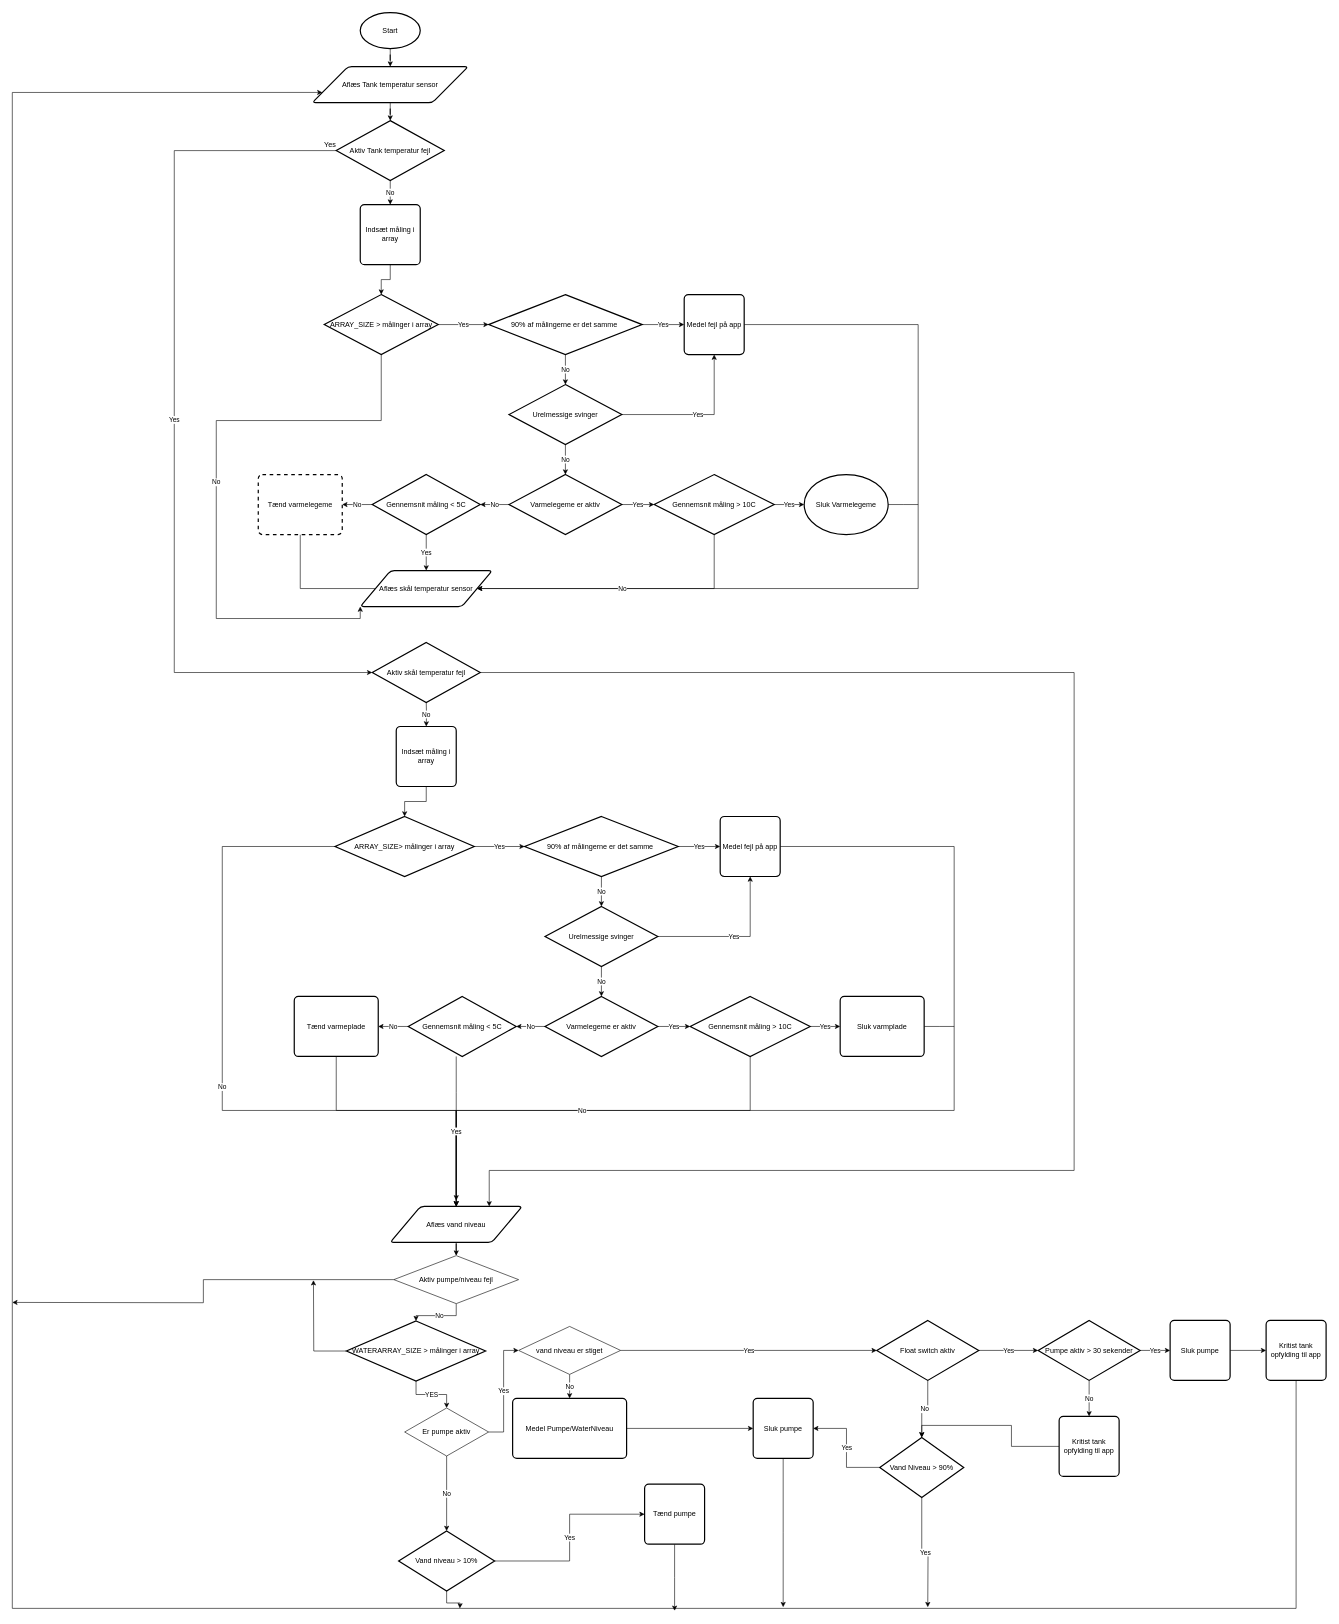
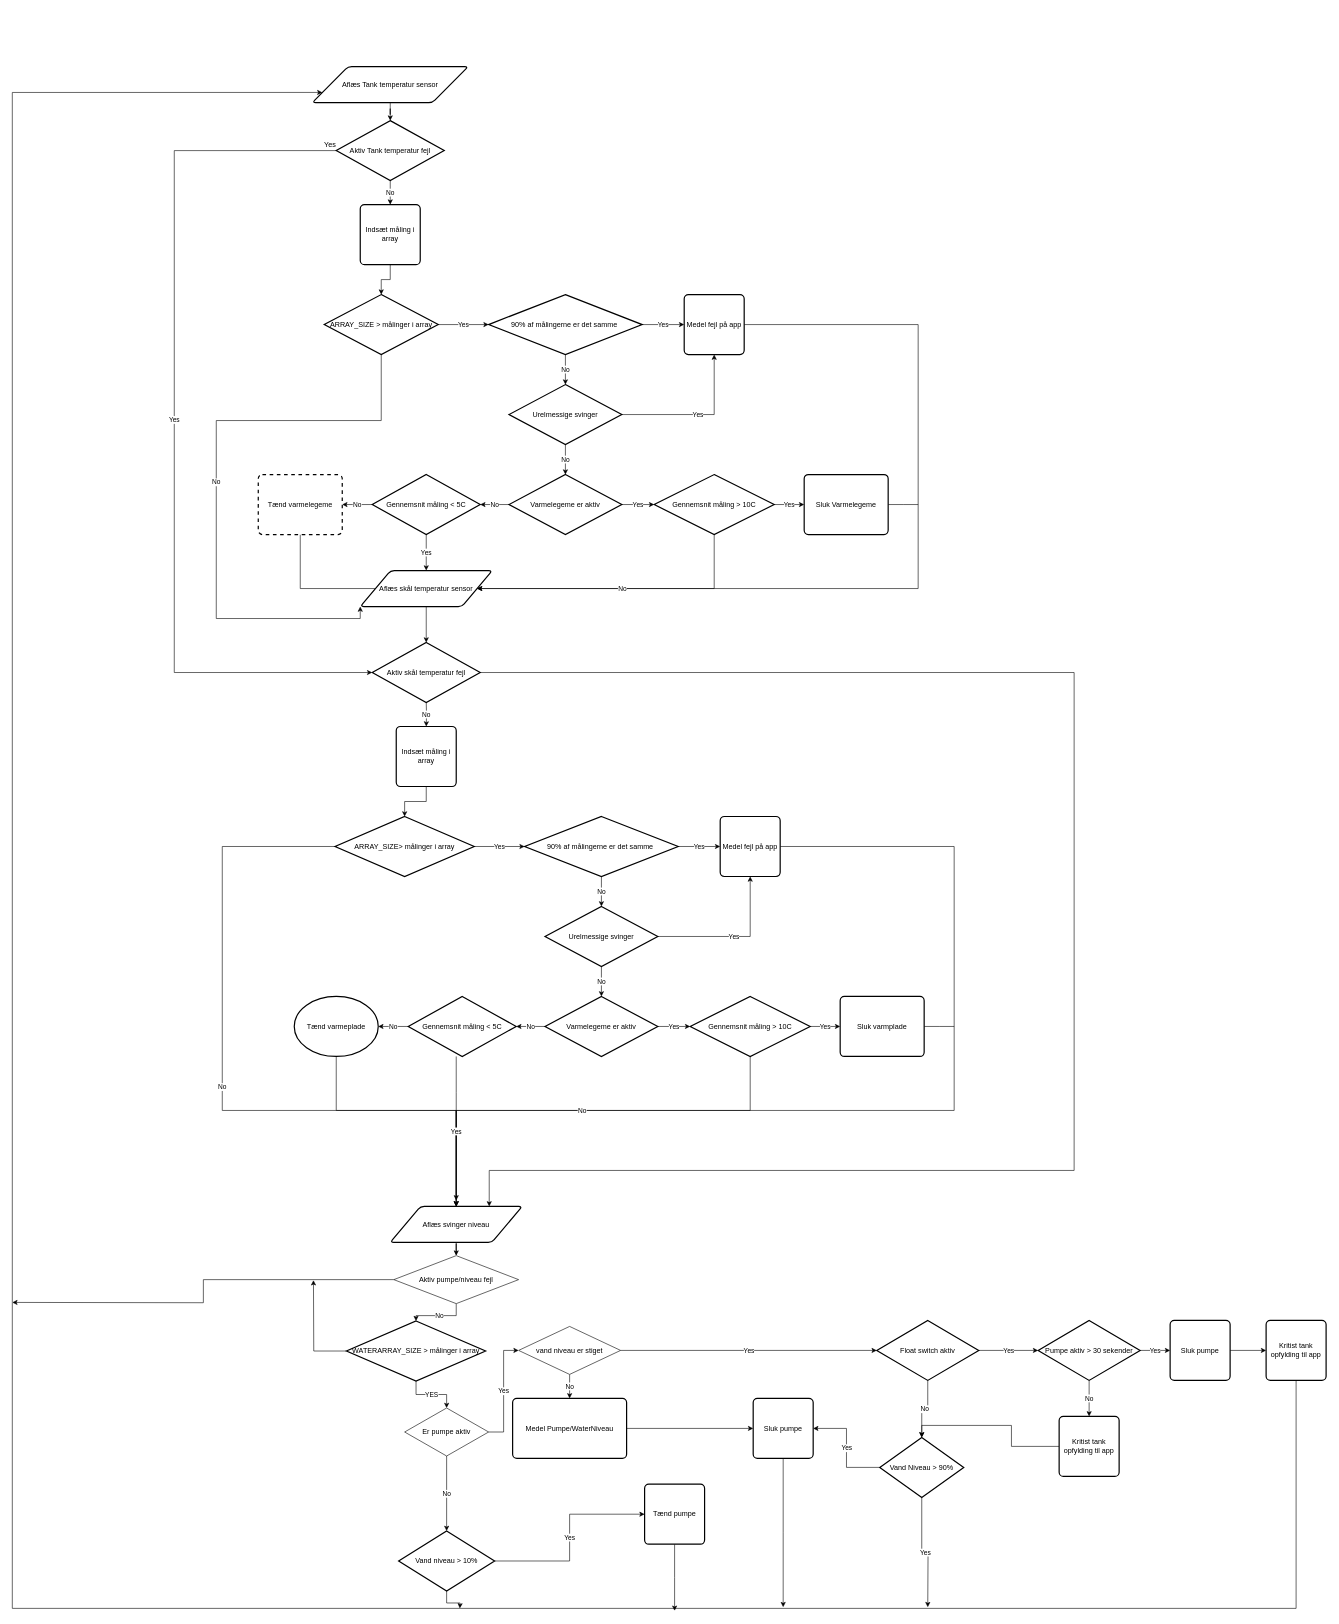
node "Start": removed
edge "Start" -> "Aflæs Tank temperatur sensor": removed
node "Sluk Varmelegeme": shape ellipse -> rounded rectangle
edge "Aflæs skål temperatur sensor" -> "Aktiv skål temperatur fejl": added
node "Tænd varmeplade": shape rounded rectangle -> ellipse
node "Aflæs vand niveau": label "Aflæs vand niveau" -> "Aflæs svinger niveau"
